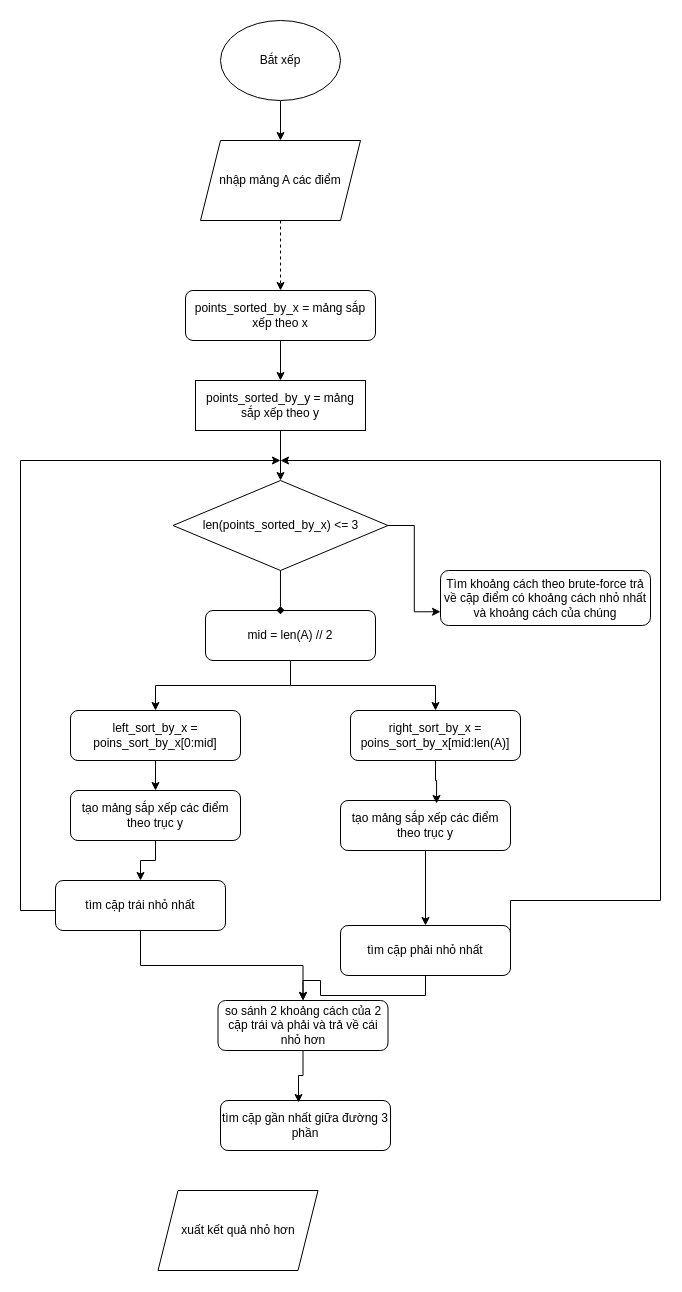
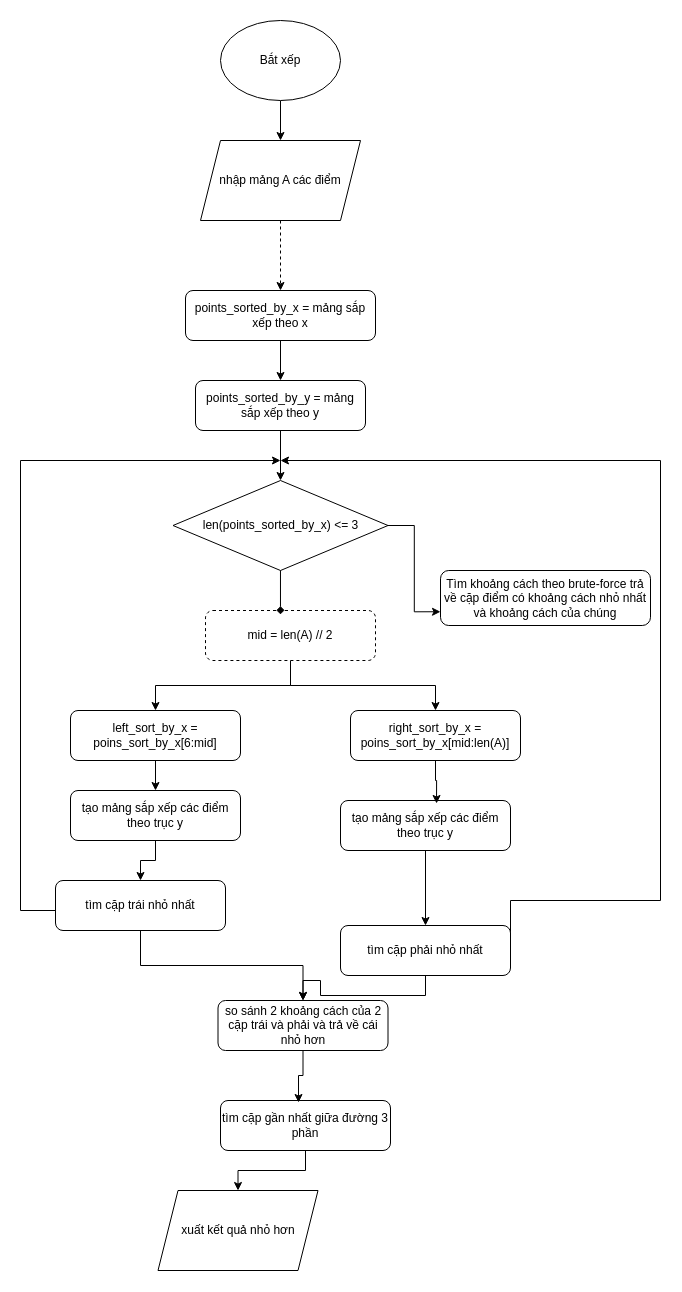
node "points_sorted_by_y = mảng sắp xếp theo y": shape rectangle -> rounded rectangle
node "mid = len(A) // 2": style solid -> dashed
node "left_sort_by_x = poins_sort_by_x[0:mid]": label "left_sort_by_x = poins_sort_by_x[0:mid]" -> "left_sort_by_x = poins_sort_by_x[6:mid]"
edge "tìm cặp gần nhất giữa đường 3 phần" -> "xuất kết quả nhỏ hơn": added
